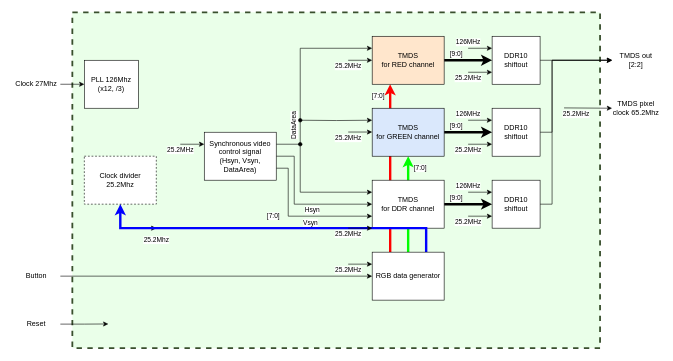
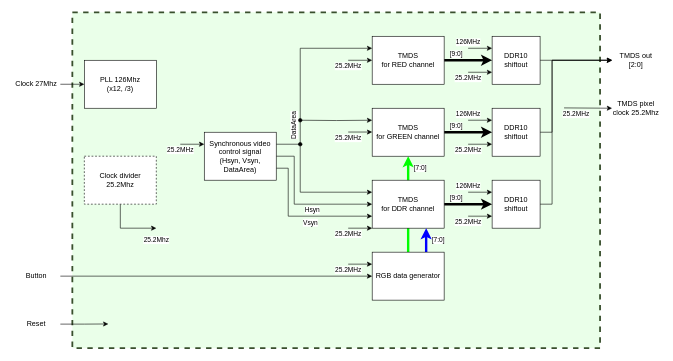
node "TMDS for RED channel": fillcolor #ffe6cc -> #ffffff
node "TMDS out [2:2]": label "TMDS out [2:2]" -> "TMDS out [2:0]"
node "PLL 126Mhz (x12, /3)": size 54x48 -> 72x48
node "TMDS pixel clock 65.2Mhz": label "TMDS pixel clock 65.2Mhz" -> "TMDS pixel clock 25.2Mhz"
node "TMDS for GREEN channel": fillcolor #dae8fc -> #ffffff
edge "RGB data generator" -> "Clock divider 25.2Mhz": now "RGB data generator" -> "TMDS for DDR channel"
edge "RGB data generator" -> "TMDS for RED channel": removed, label "[7:0]"
